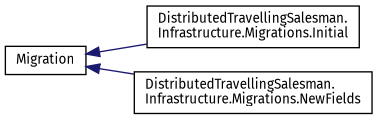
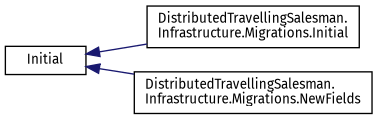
node "Migration": label "Migration" -> "Initial"
